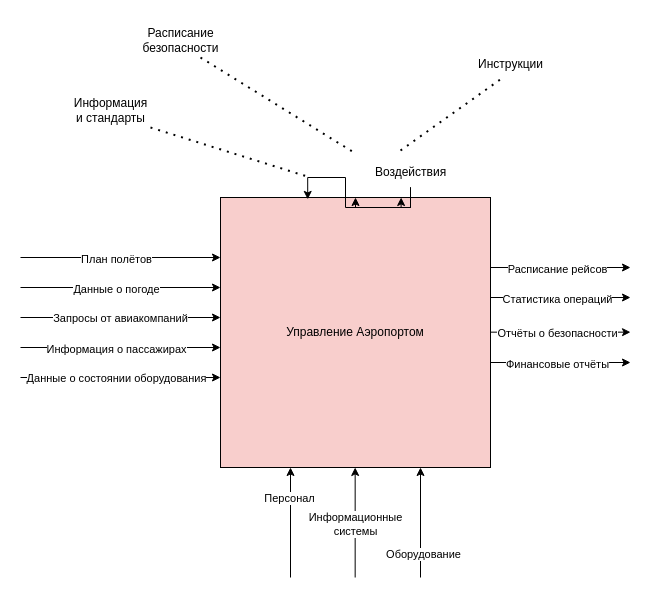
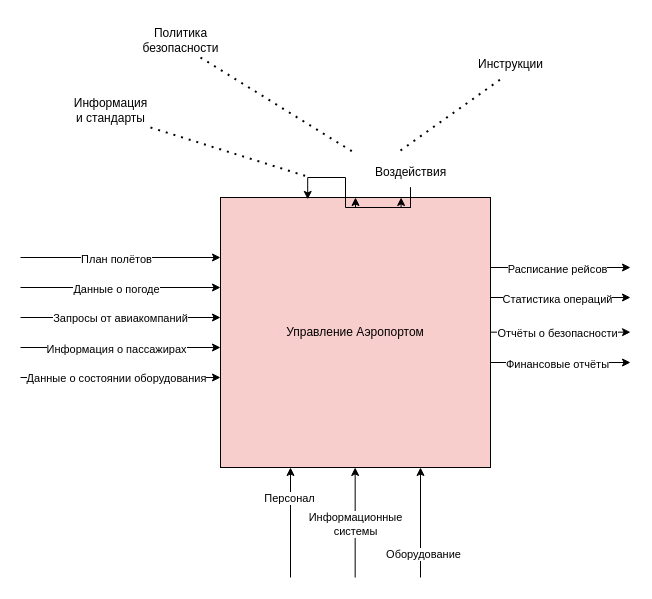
node "Расписание безопасности": label "Расписание безопасности" -> "Политика безопасности"
